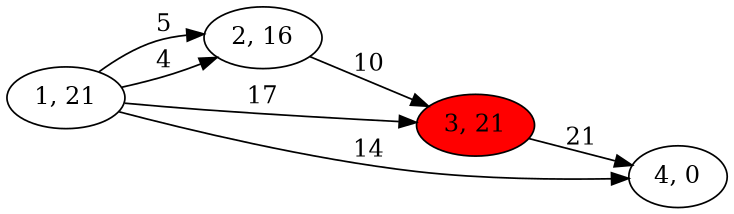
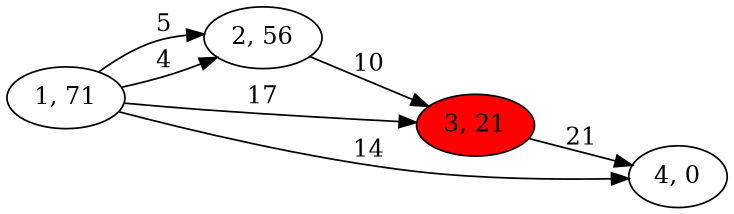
node "2, 16": label "2, 16" -> "2, 56"
node "1, 21": label "1, 21" -> "1, 71"
